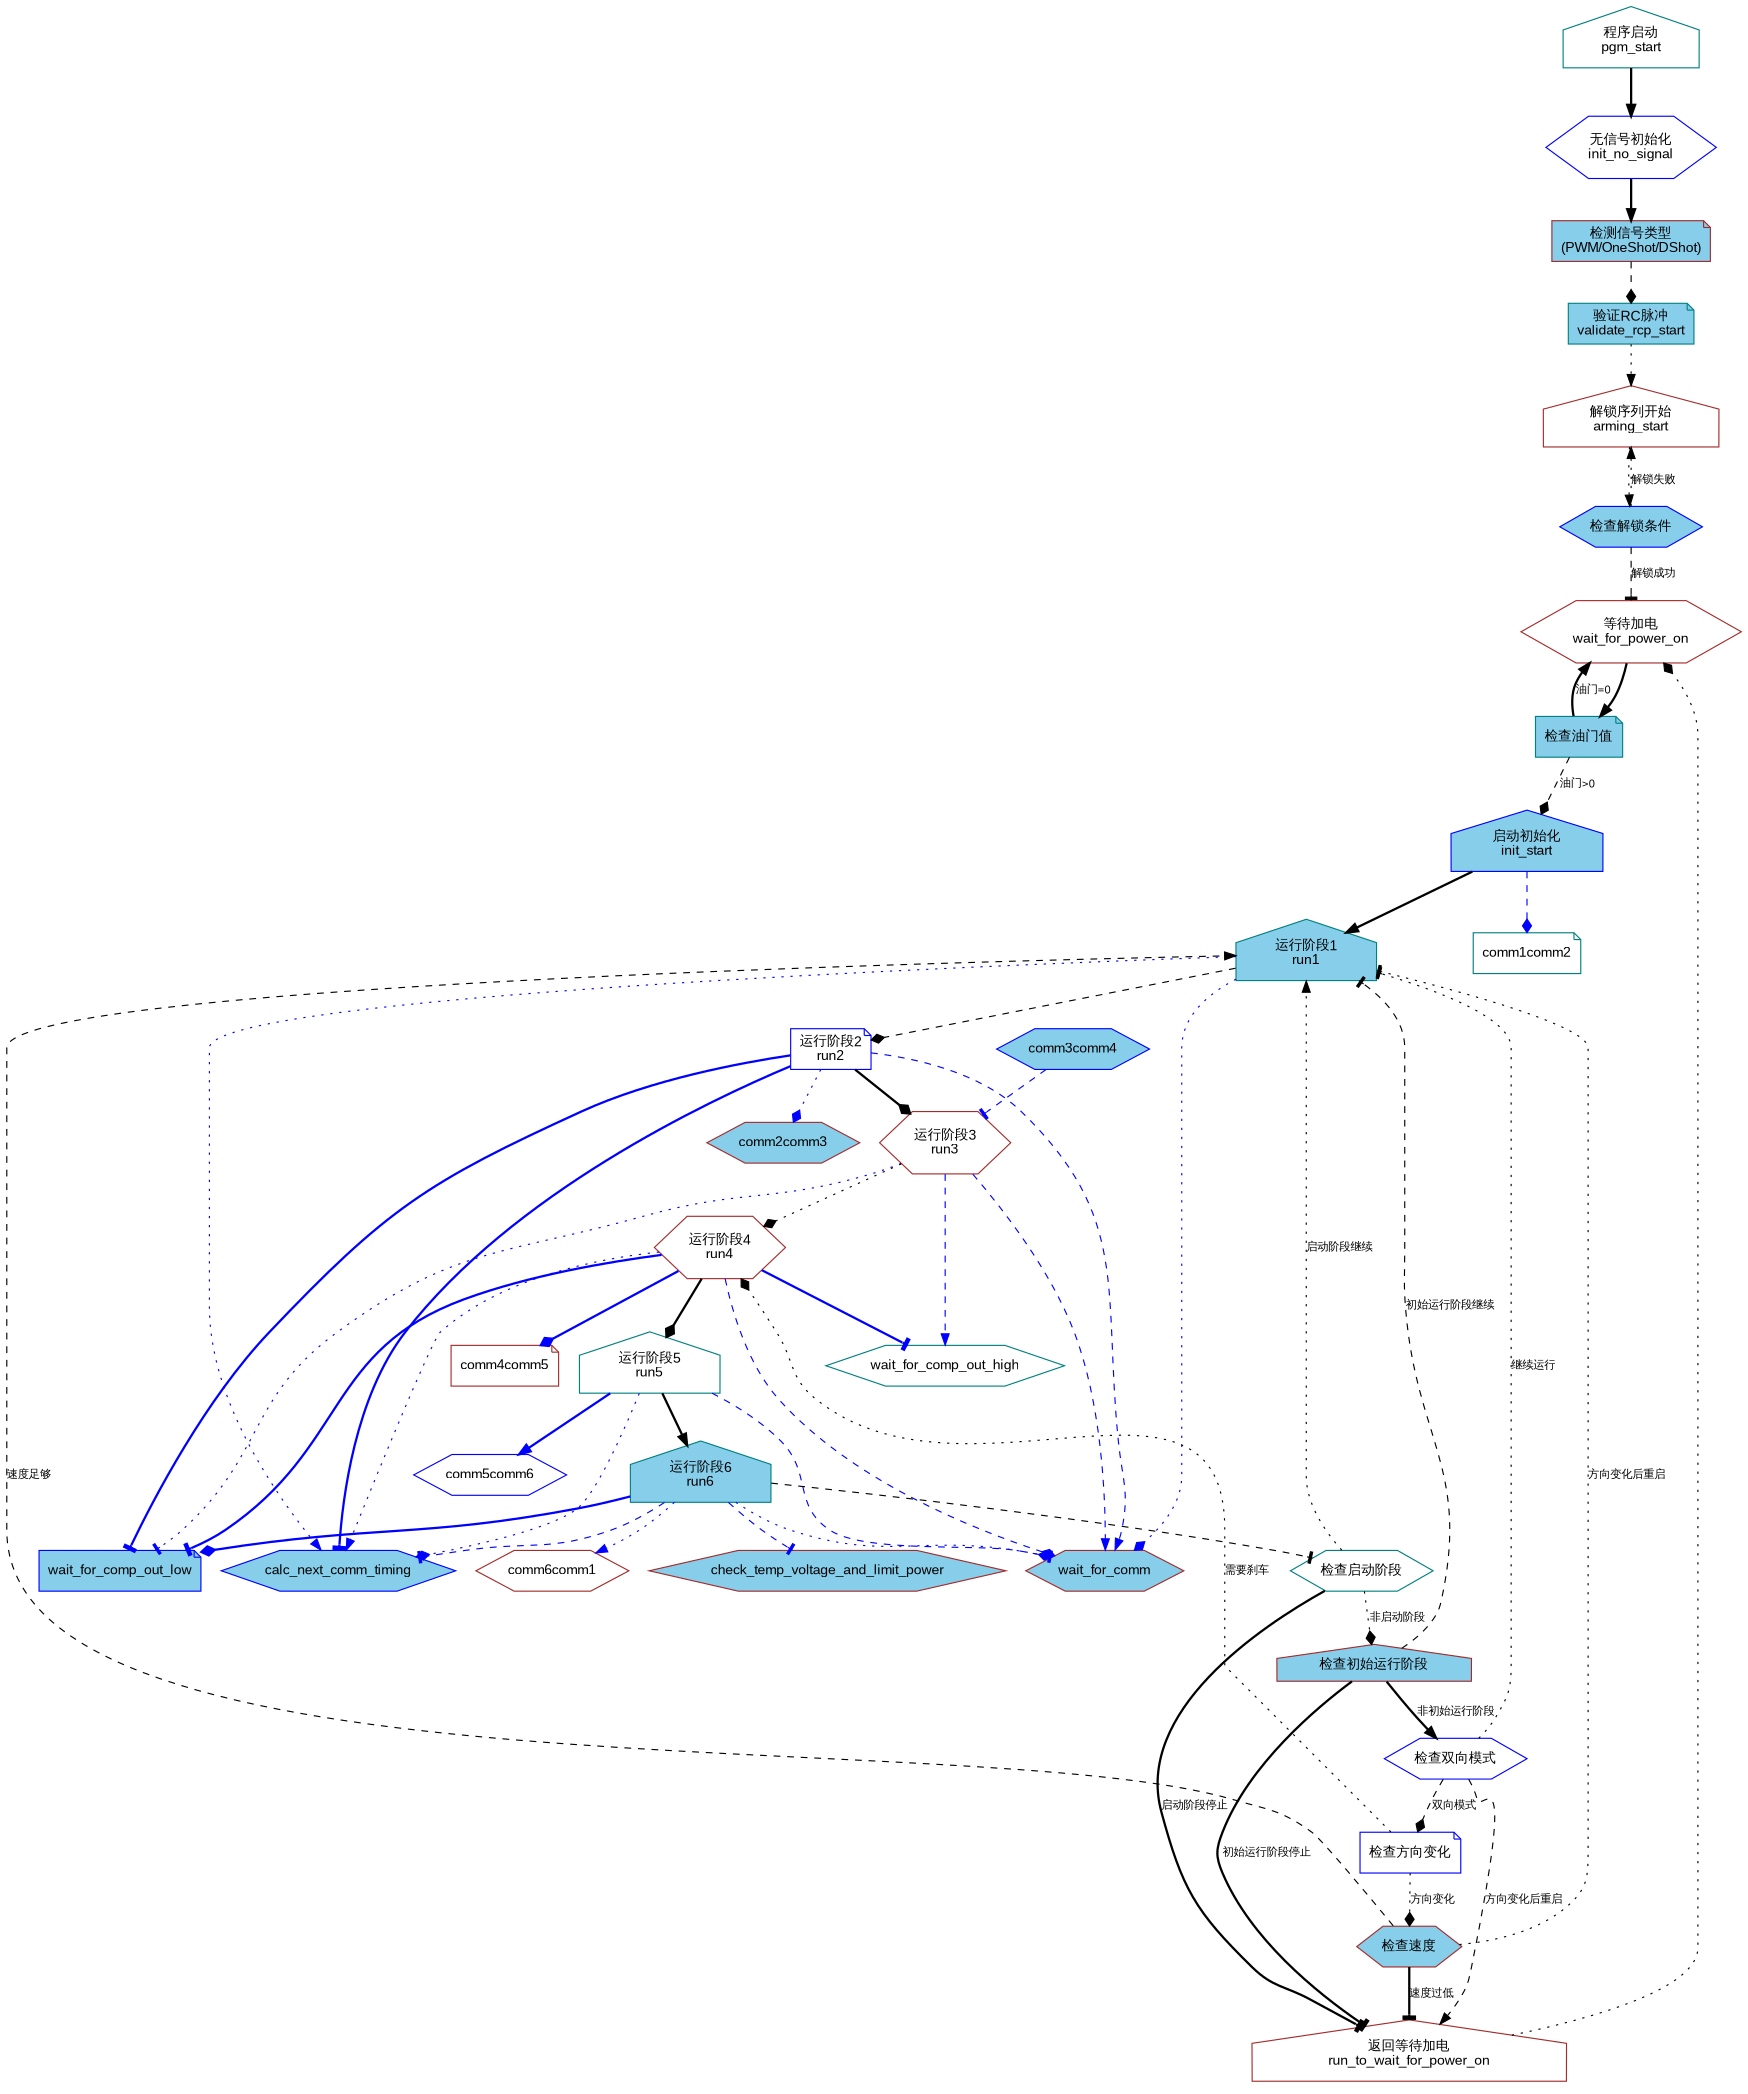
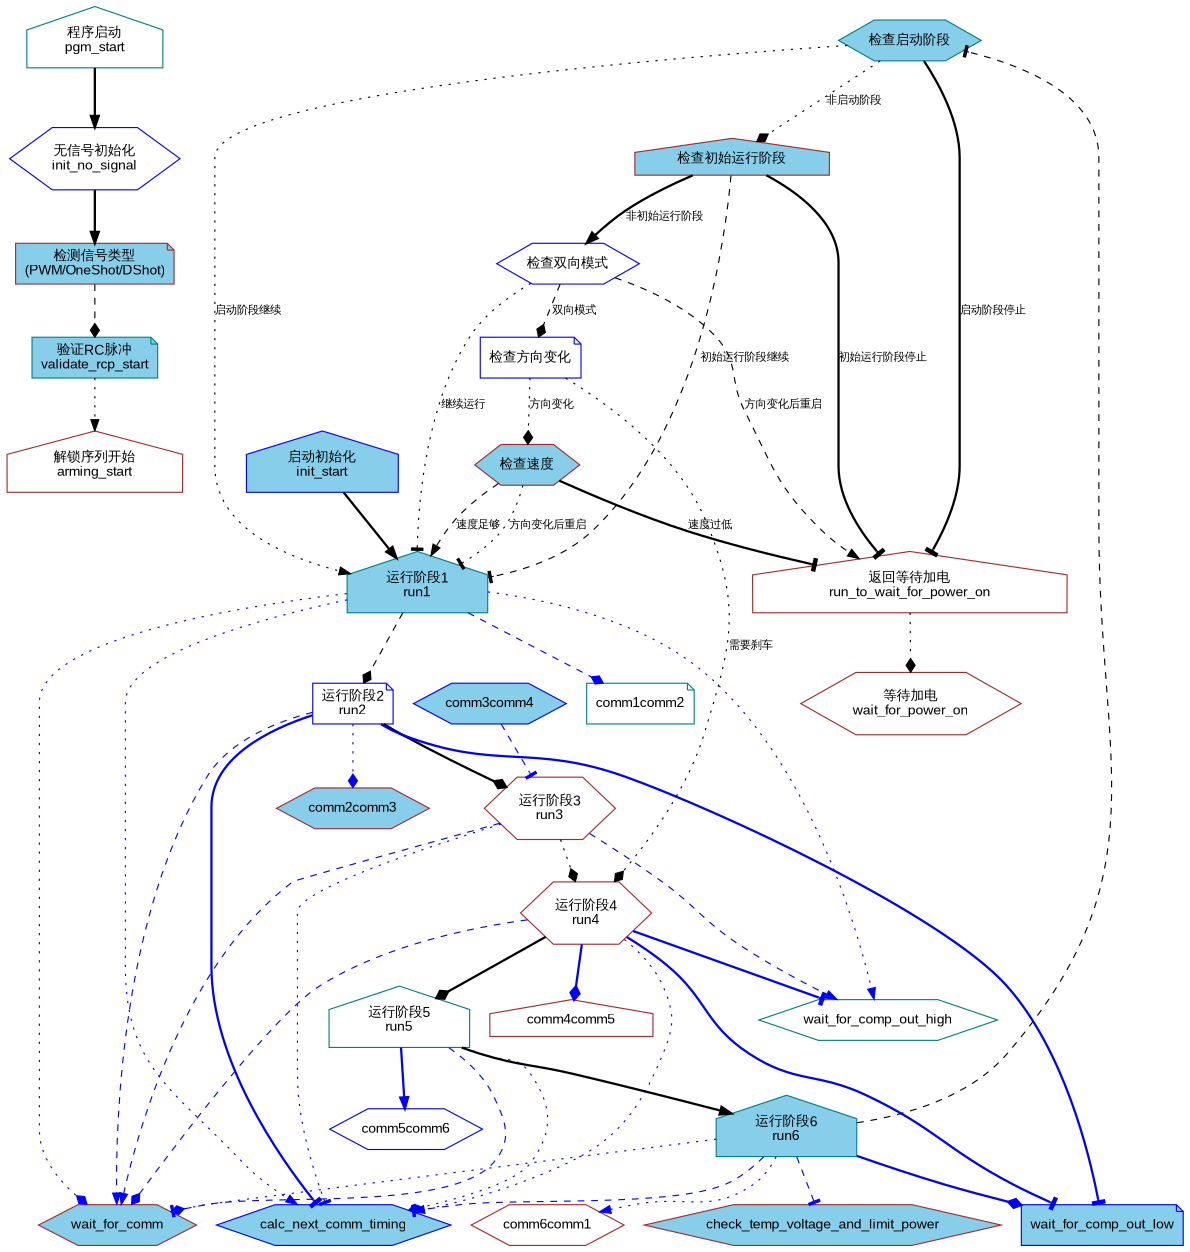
node "检查解锁条件": removed
edge "运行阶段1 run1" -> "wait_for_comp_out_high": added
node "检查油门值": removed
edge "启动初始化 init_start" -> "comm1comm2": now "运行阶段1 run1" -> "comm1comm2"
edge "运行阶段3 run3" -> "wait_for_comp_out_low": now "运行阶段3 run3" -> "calc_next_comm_timing"
node "comm4comm5": shape note -> house
node "检查启动阶段": fillcolor white -> skyblue
